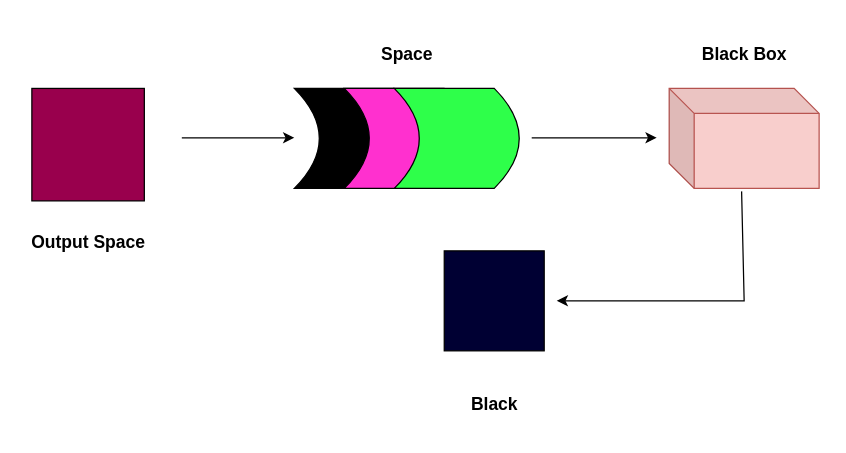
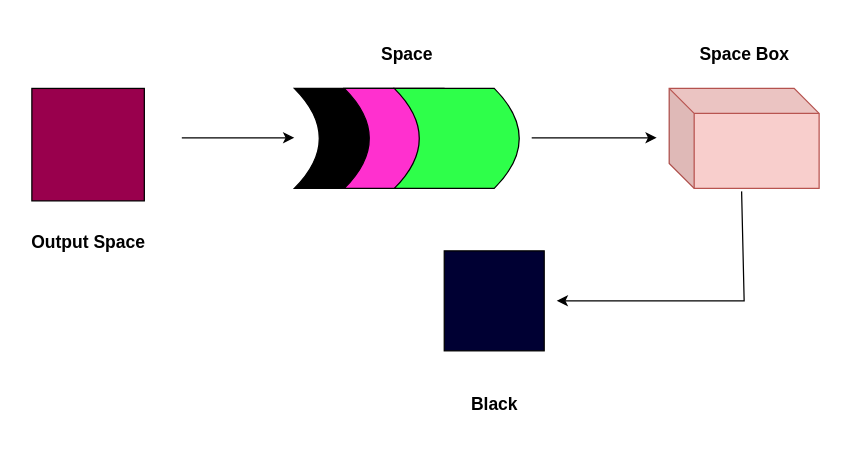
node "Black Box": label "Black Box" -> "Space Box"
